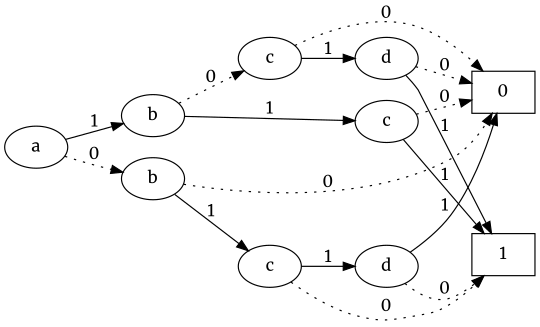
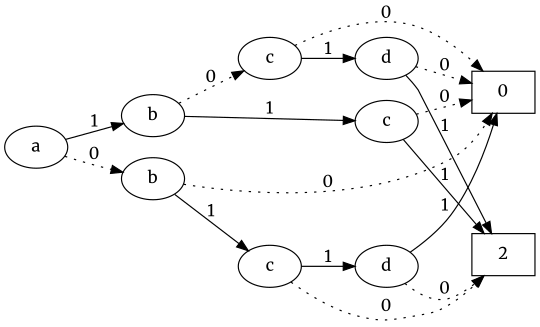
node "1": label "1" -> "2"
